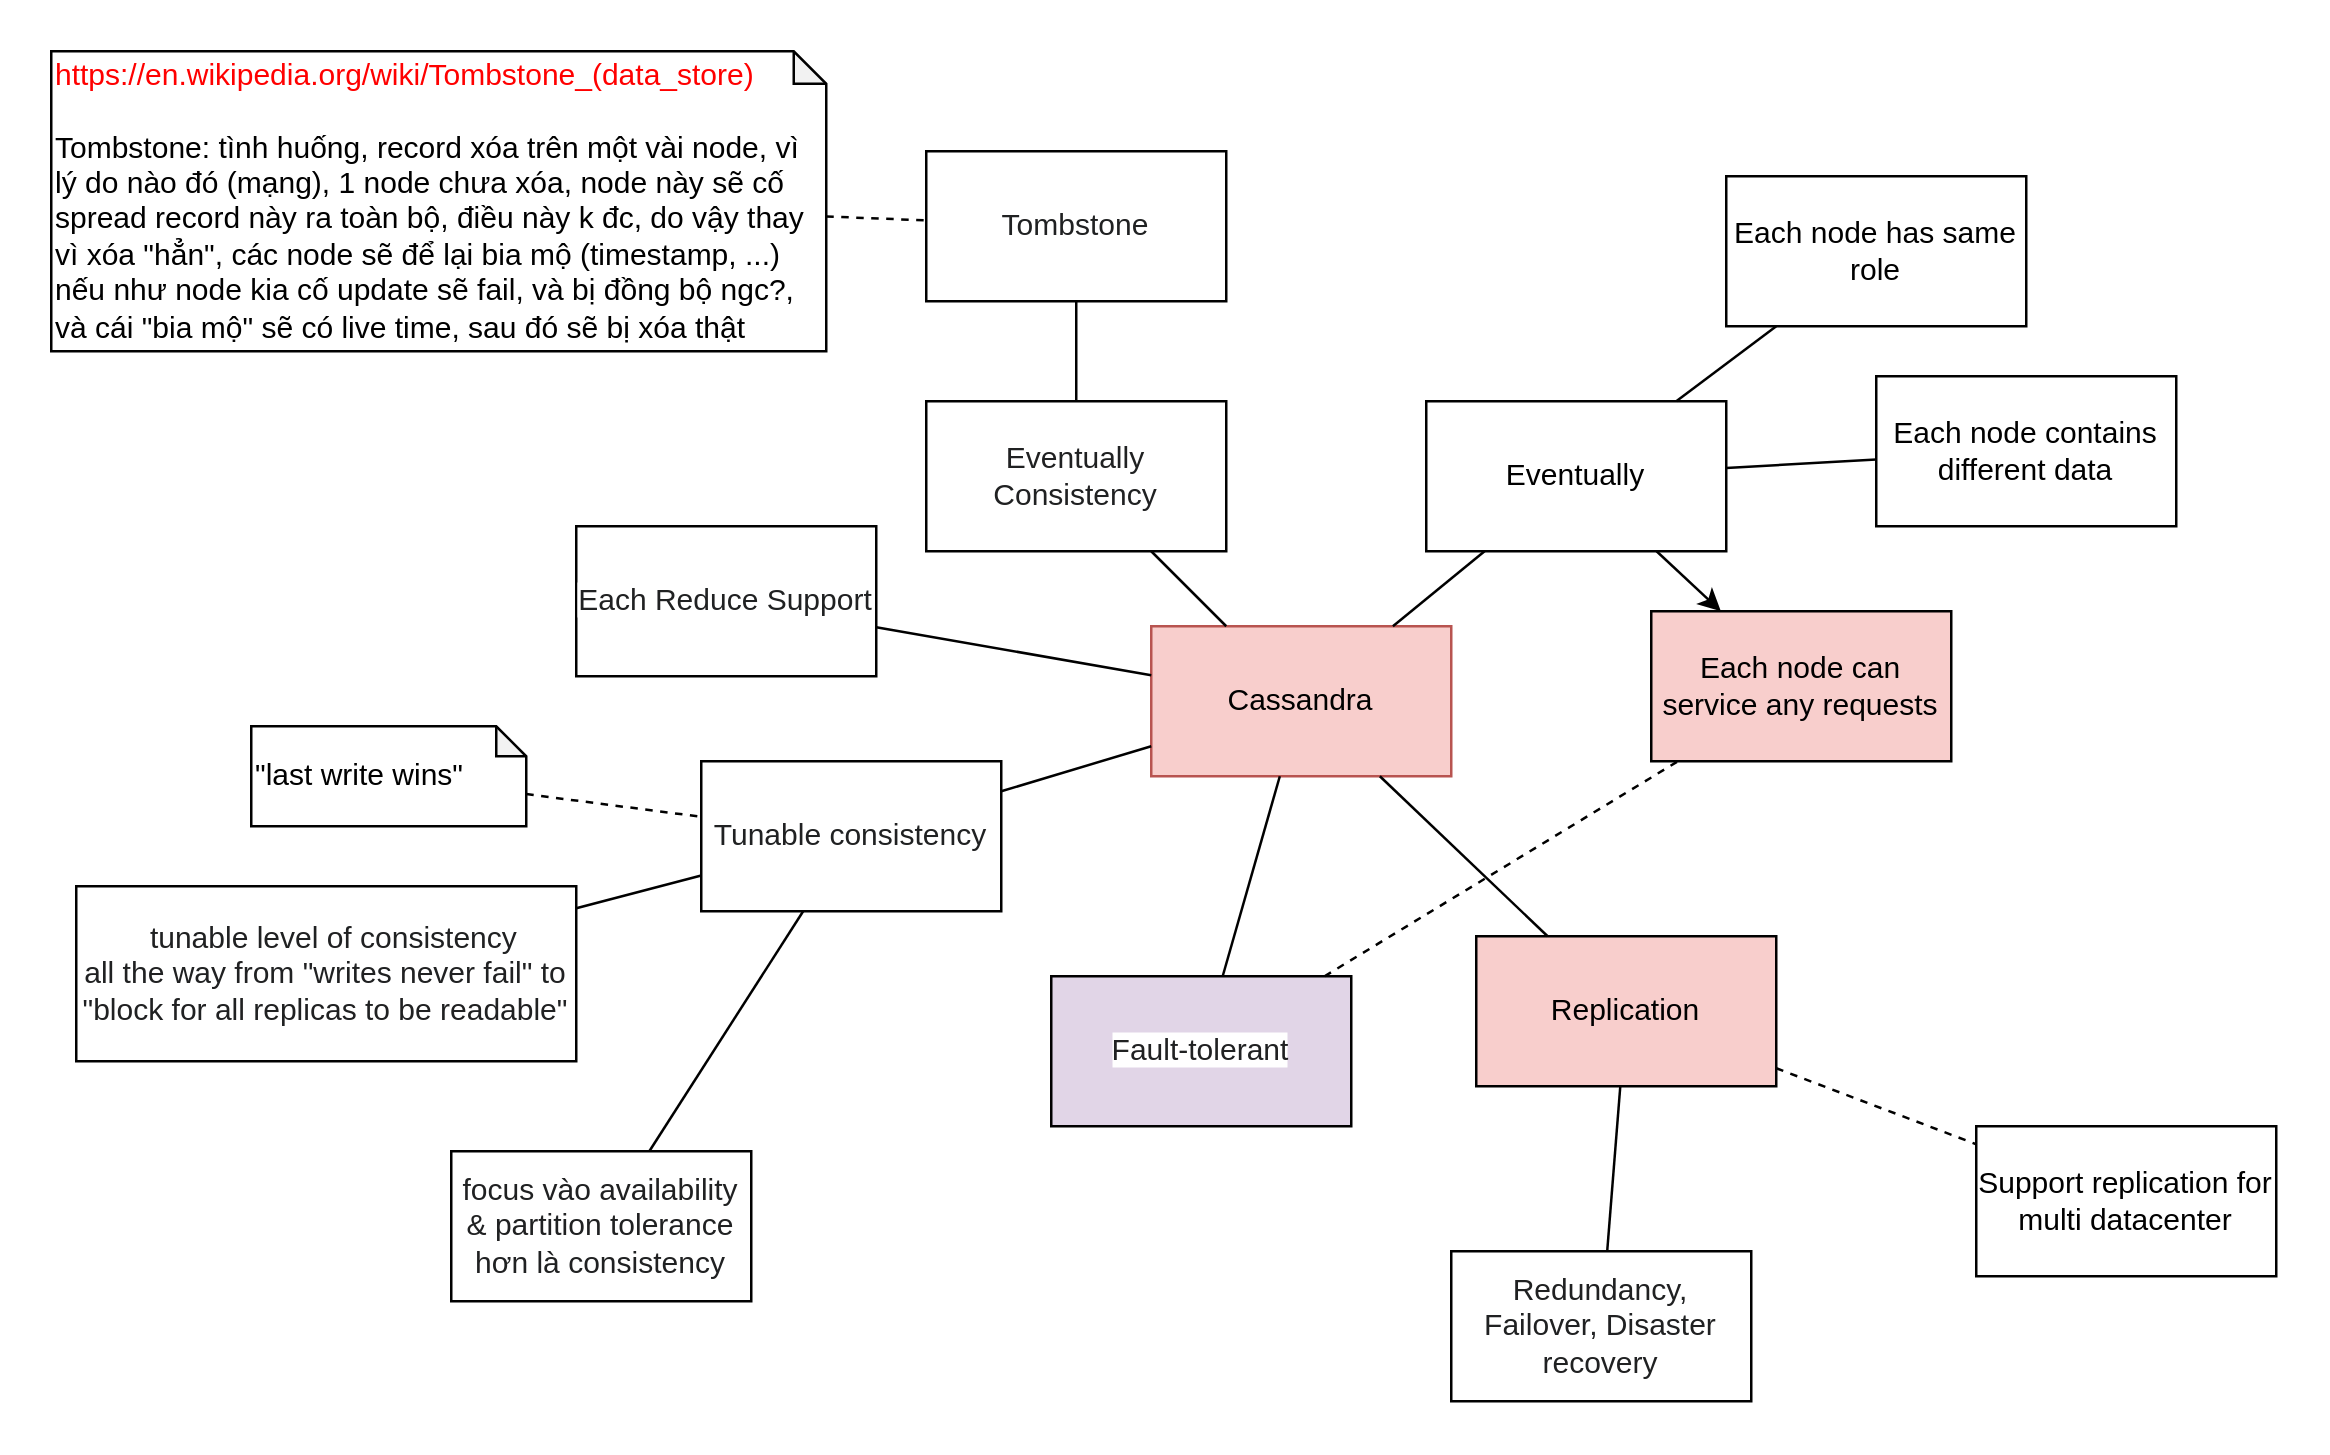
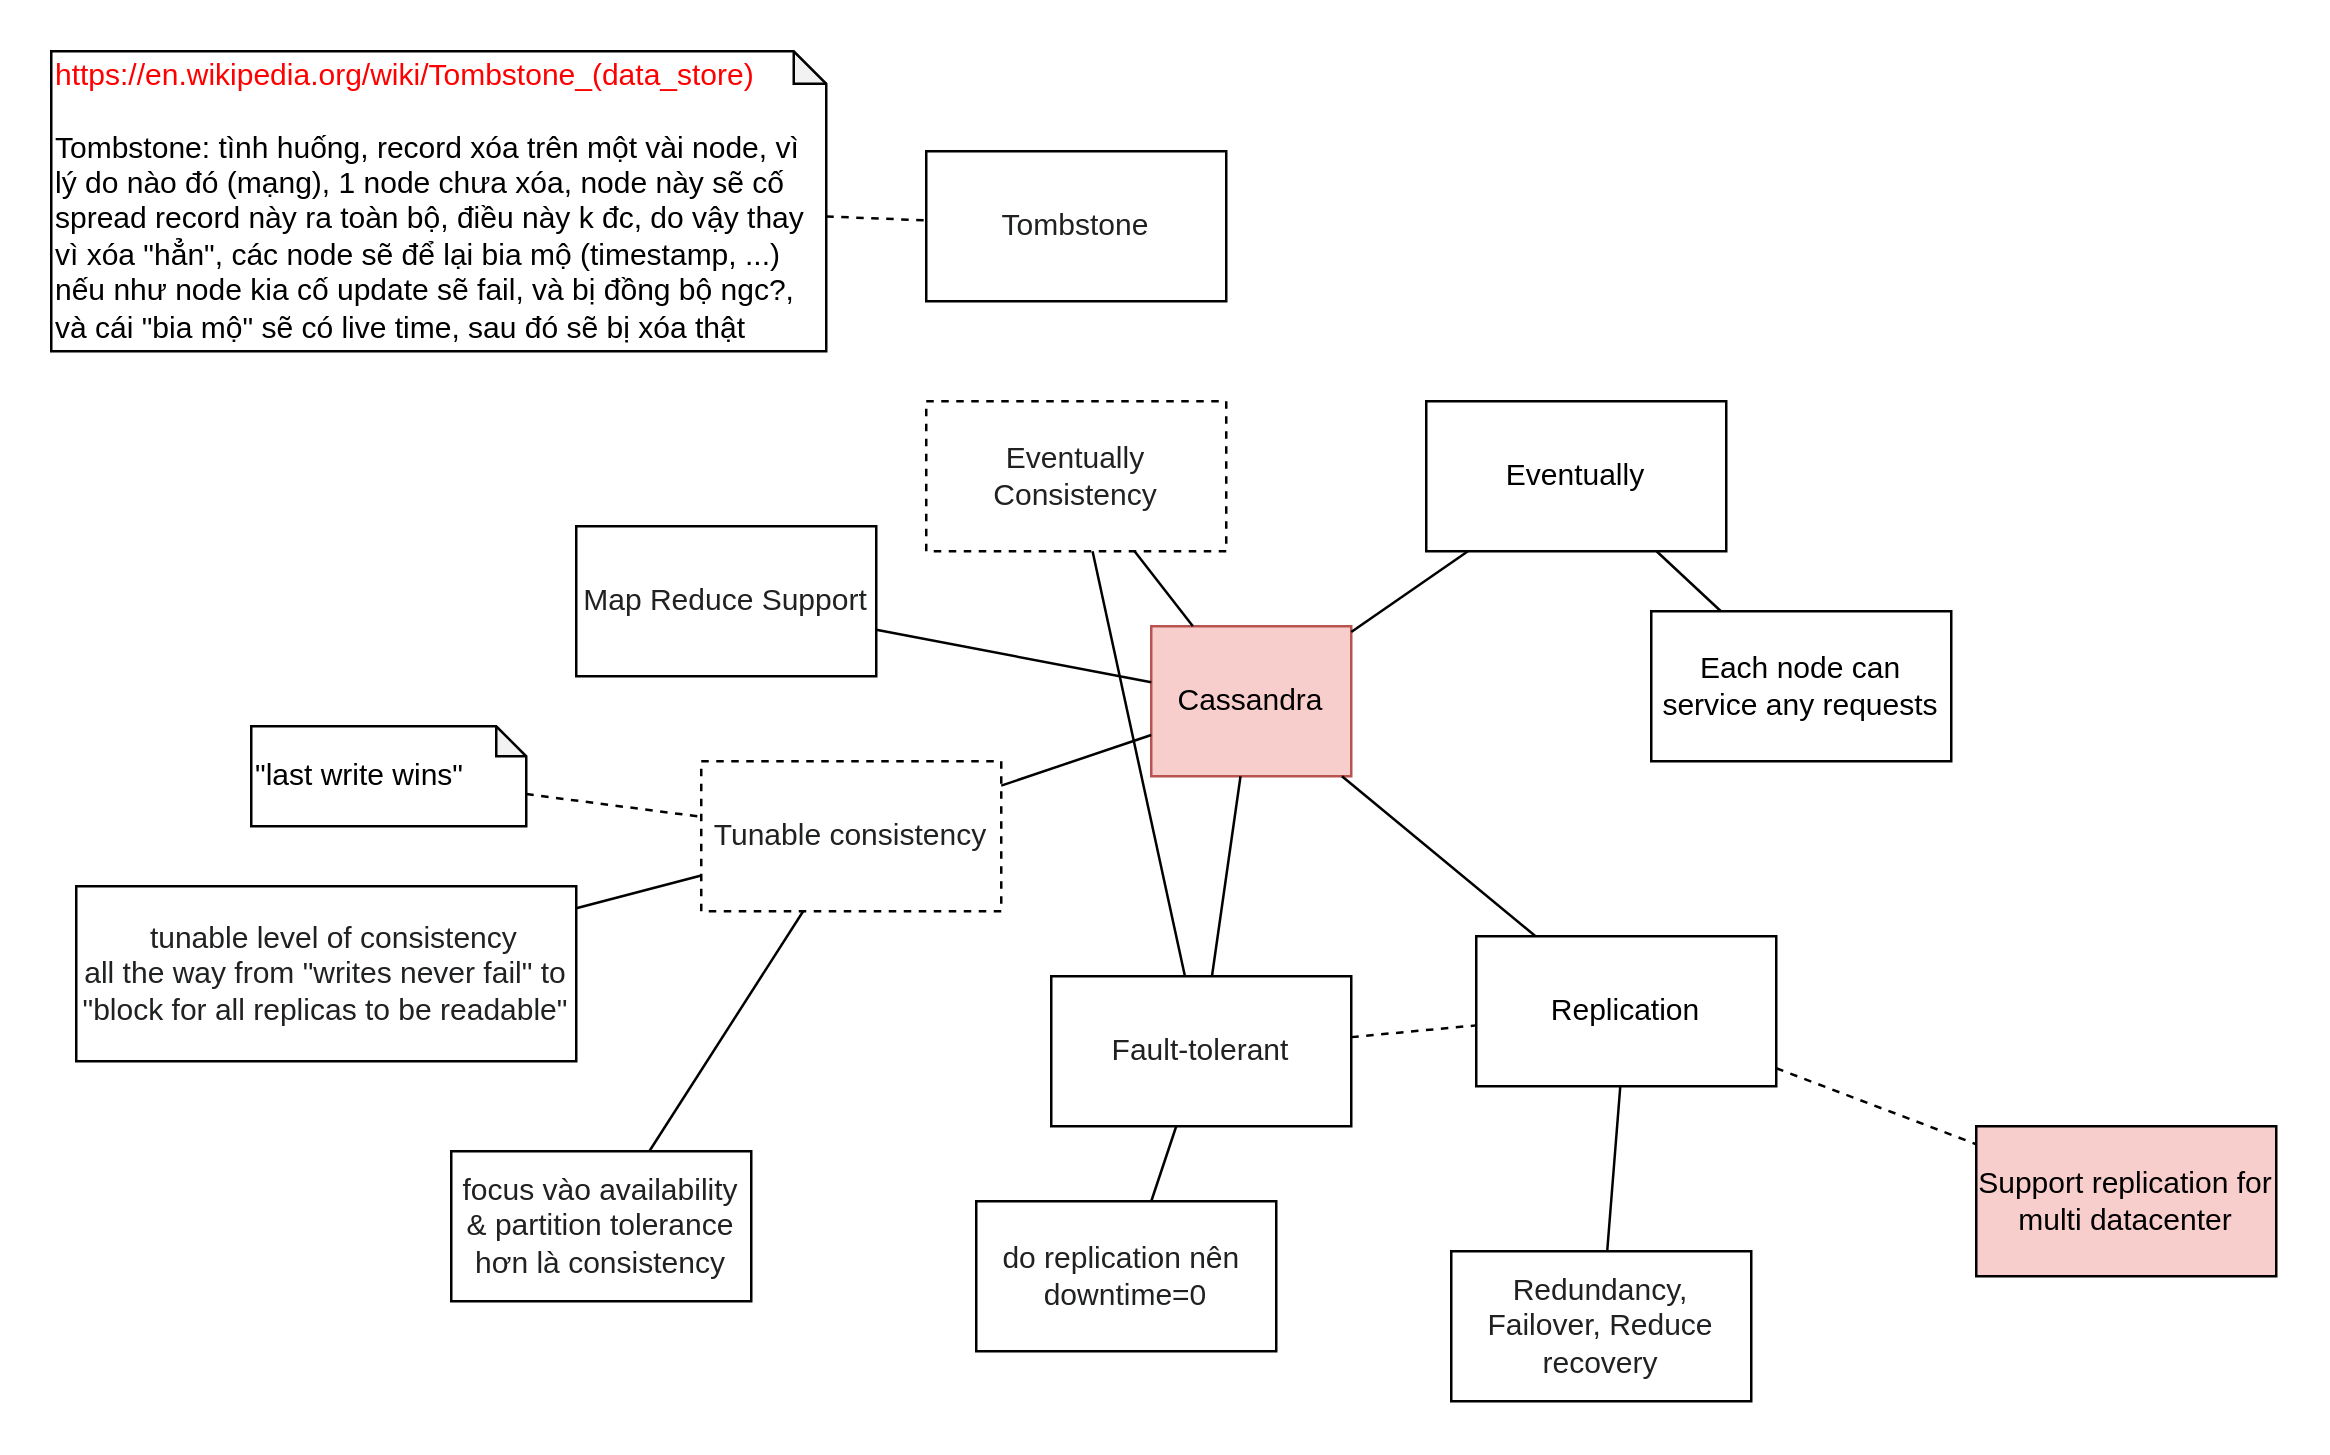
node "Each node has same role": removed
edge "Tombstone" -- "Eventually Consistency": now "Fault-tolerant" -- "Eventually Consistency"
edge "Each node has same role" -- "Eventually": removed
node "Each node contains different data": removed
edge "Each node contains different data" -- "Eventually": removed
node "Eventually Consistency": style solid -> dashed
edge "Eventually" -> "Each node can service any requests": arrowhead classic -> none
node "Each Reduce Support": label "Each Reduce Support" -> "Map Reduce Support"
node "Each node can service any requests": fillcolor #f8cecc -> #ffffff
node "Cassandra": size 300x150 -> 200x150
edge "Each node can service any requests" -- "Fault-tolerant": now "Replication" -- "Fault-tolerant"
node "Tunable consistency": style solid -> dashed
node "Replication": fillcolor #f8cecc -> #ffffff
node "Fault-tolerant": fillcolor #e1d5e7 -> #ffffff
edge "Fault-tolerant" -- "do replication nên downtime=0": added
node "Support replication for multi datacenter": fillcolor #ffffff -> #f8cecc
node "do replication nên downtime=0": added
node "Redundancy, Failover, Disaster recovery": label "Redundancy, Failover, Disaster recovery" -> "Redundancy, Failover, Reduce recovery"
